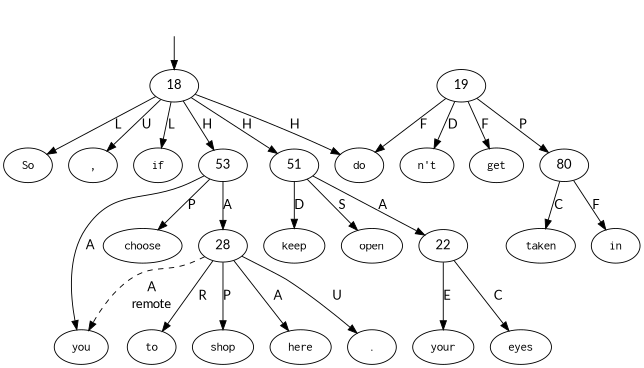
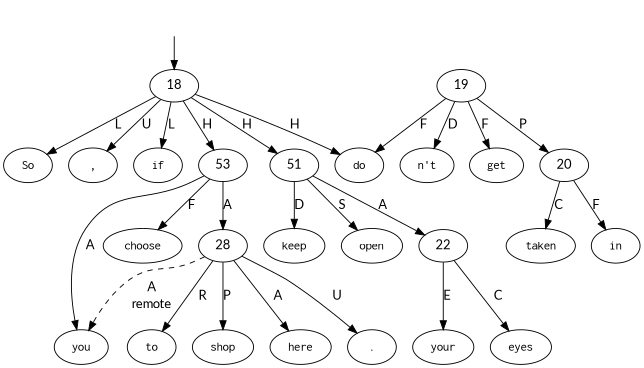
node "80": label "80" -> "20"
edge "53" -> "choose": label "P" -> "F"
